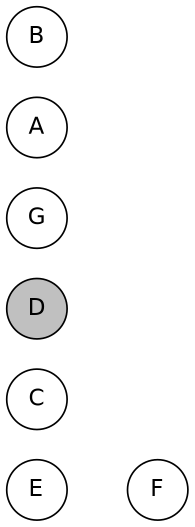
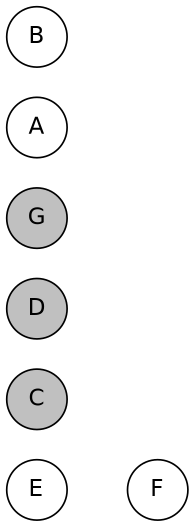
node "G": fillcolor white -> gray
node "C": fillcolor white -> gray
